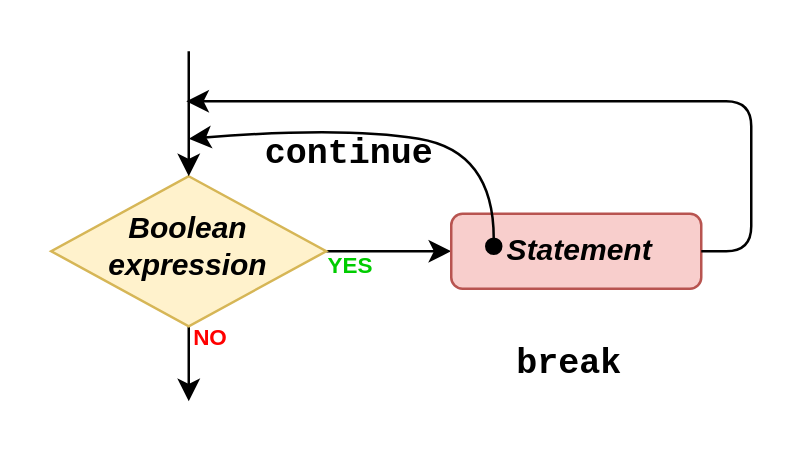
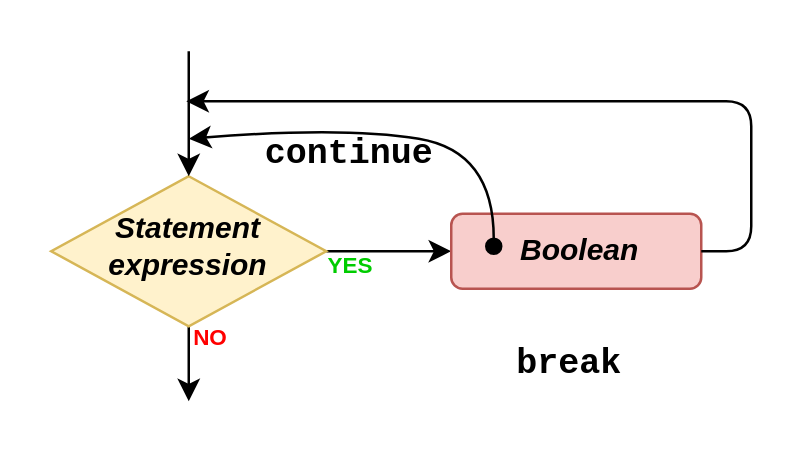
node "Boolean expression": label "Boolean expression" -> "Statement expression"
node "Statement": label "Statement" -> "Boolean"
